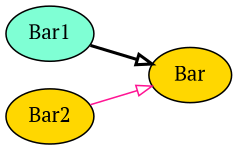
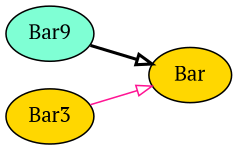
node "Bar1": label "Bar1" -> "Bar9"
node "Bar2": label "Bar2" -> "Bar3"
